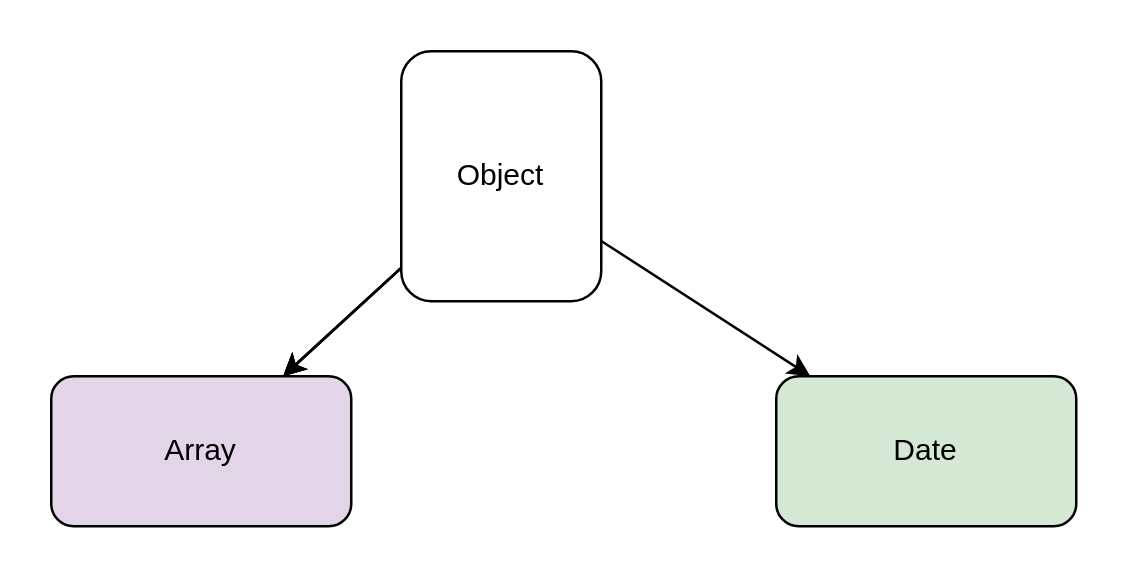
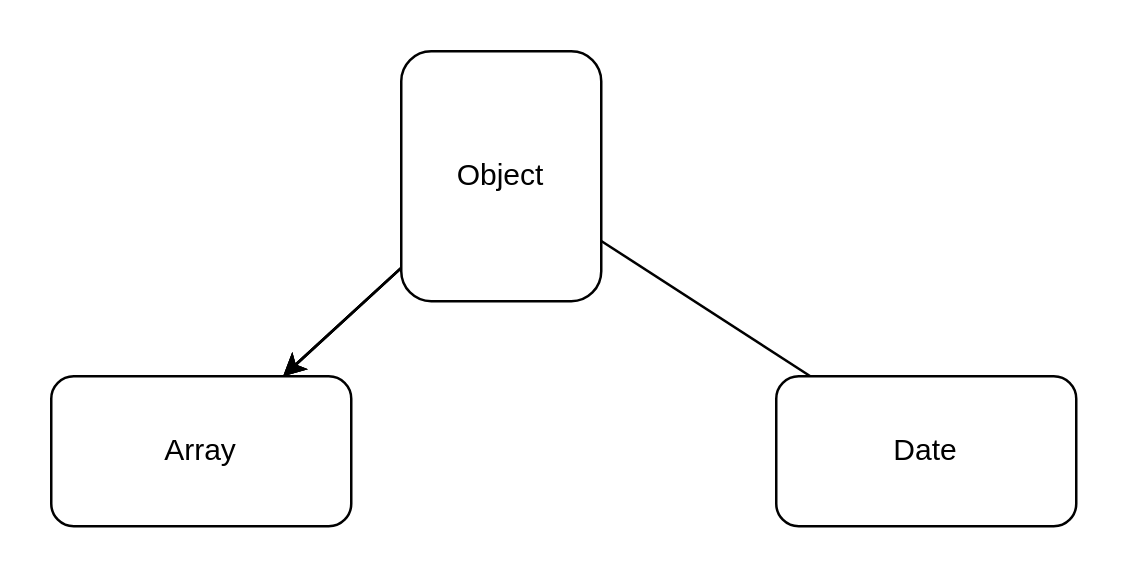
edge "Object" -> "Date": arrowhead classic -> none
node "Array": fillcolor #e1d5e7 -> #ffffff
node "Date": fillcolor #d5e8d4 -> #ffffff
